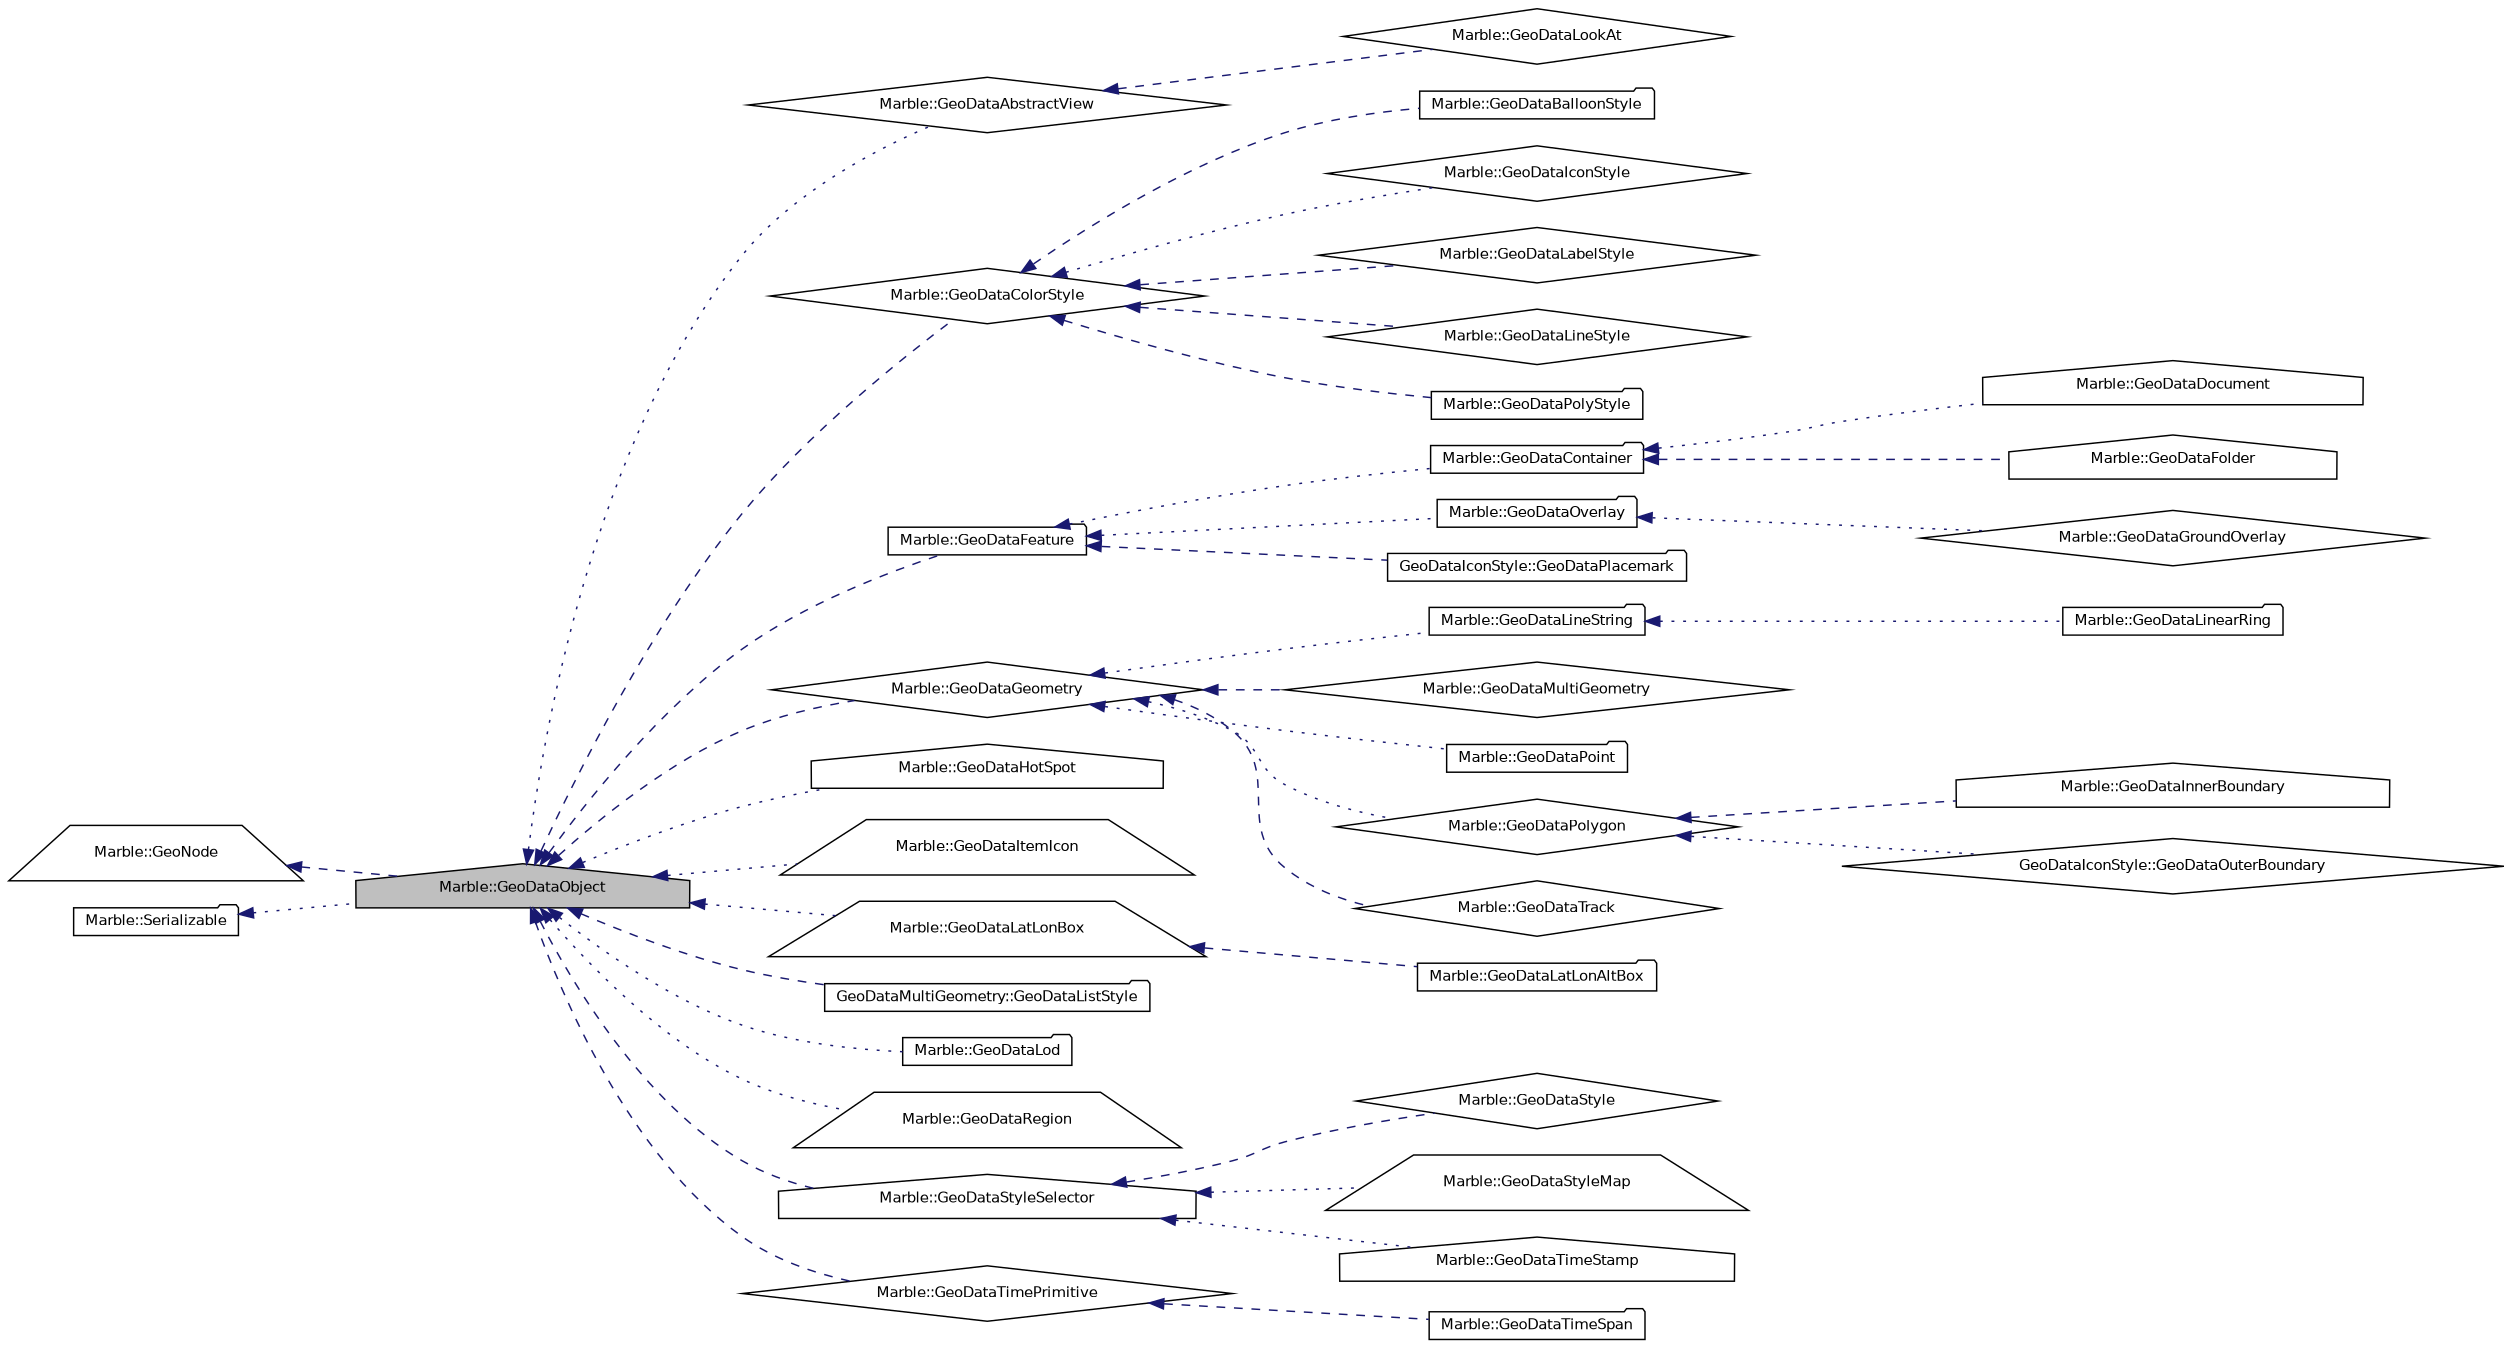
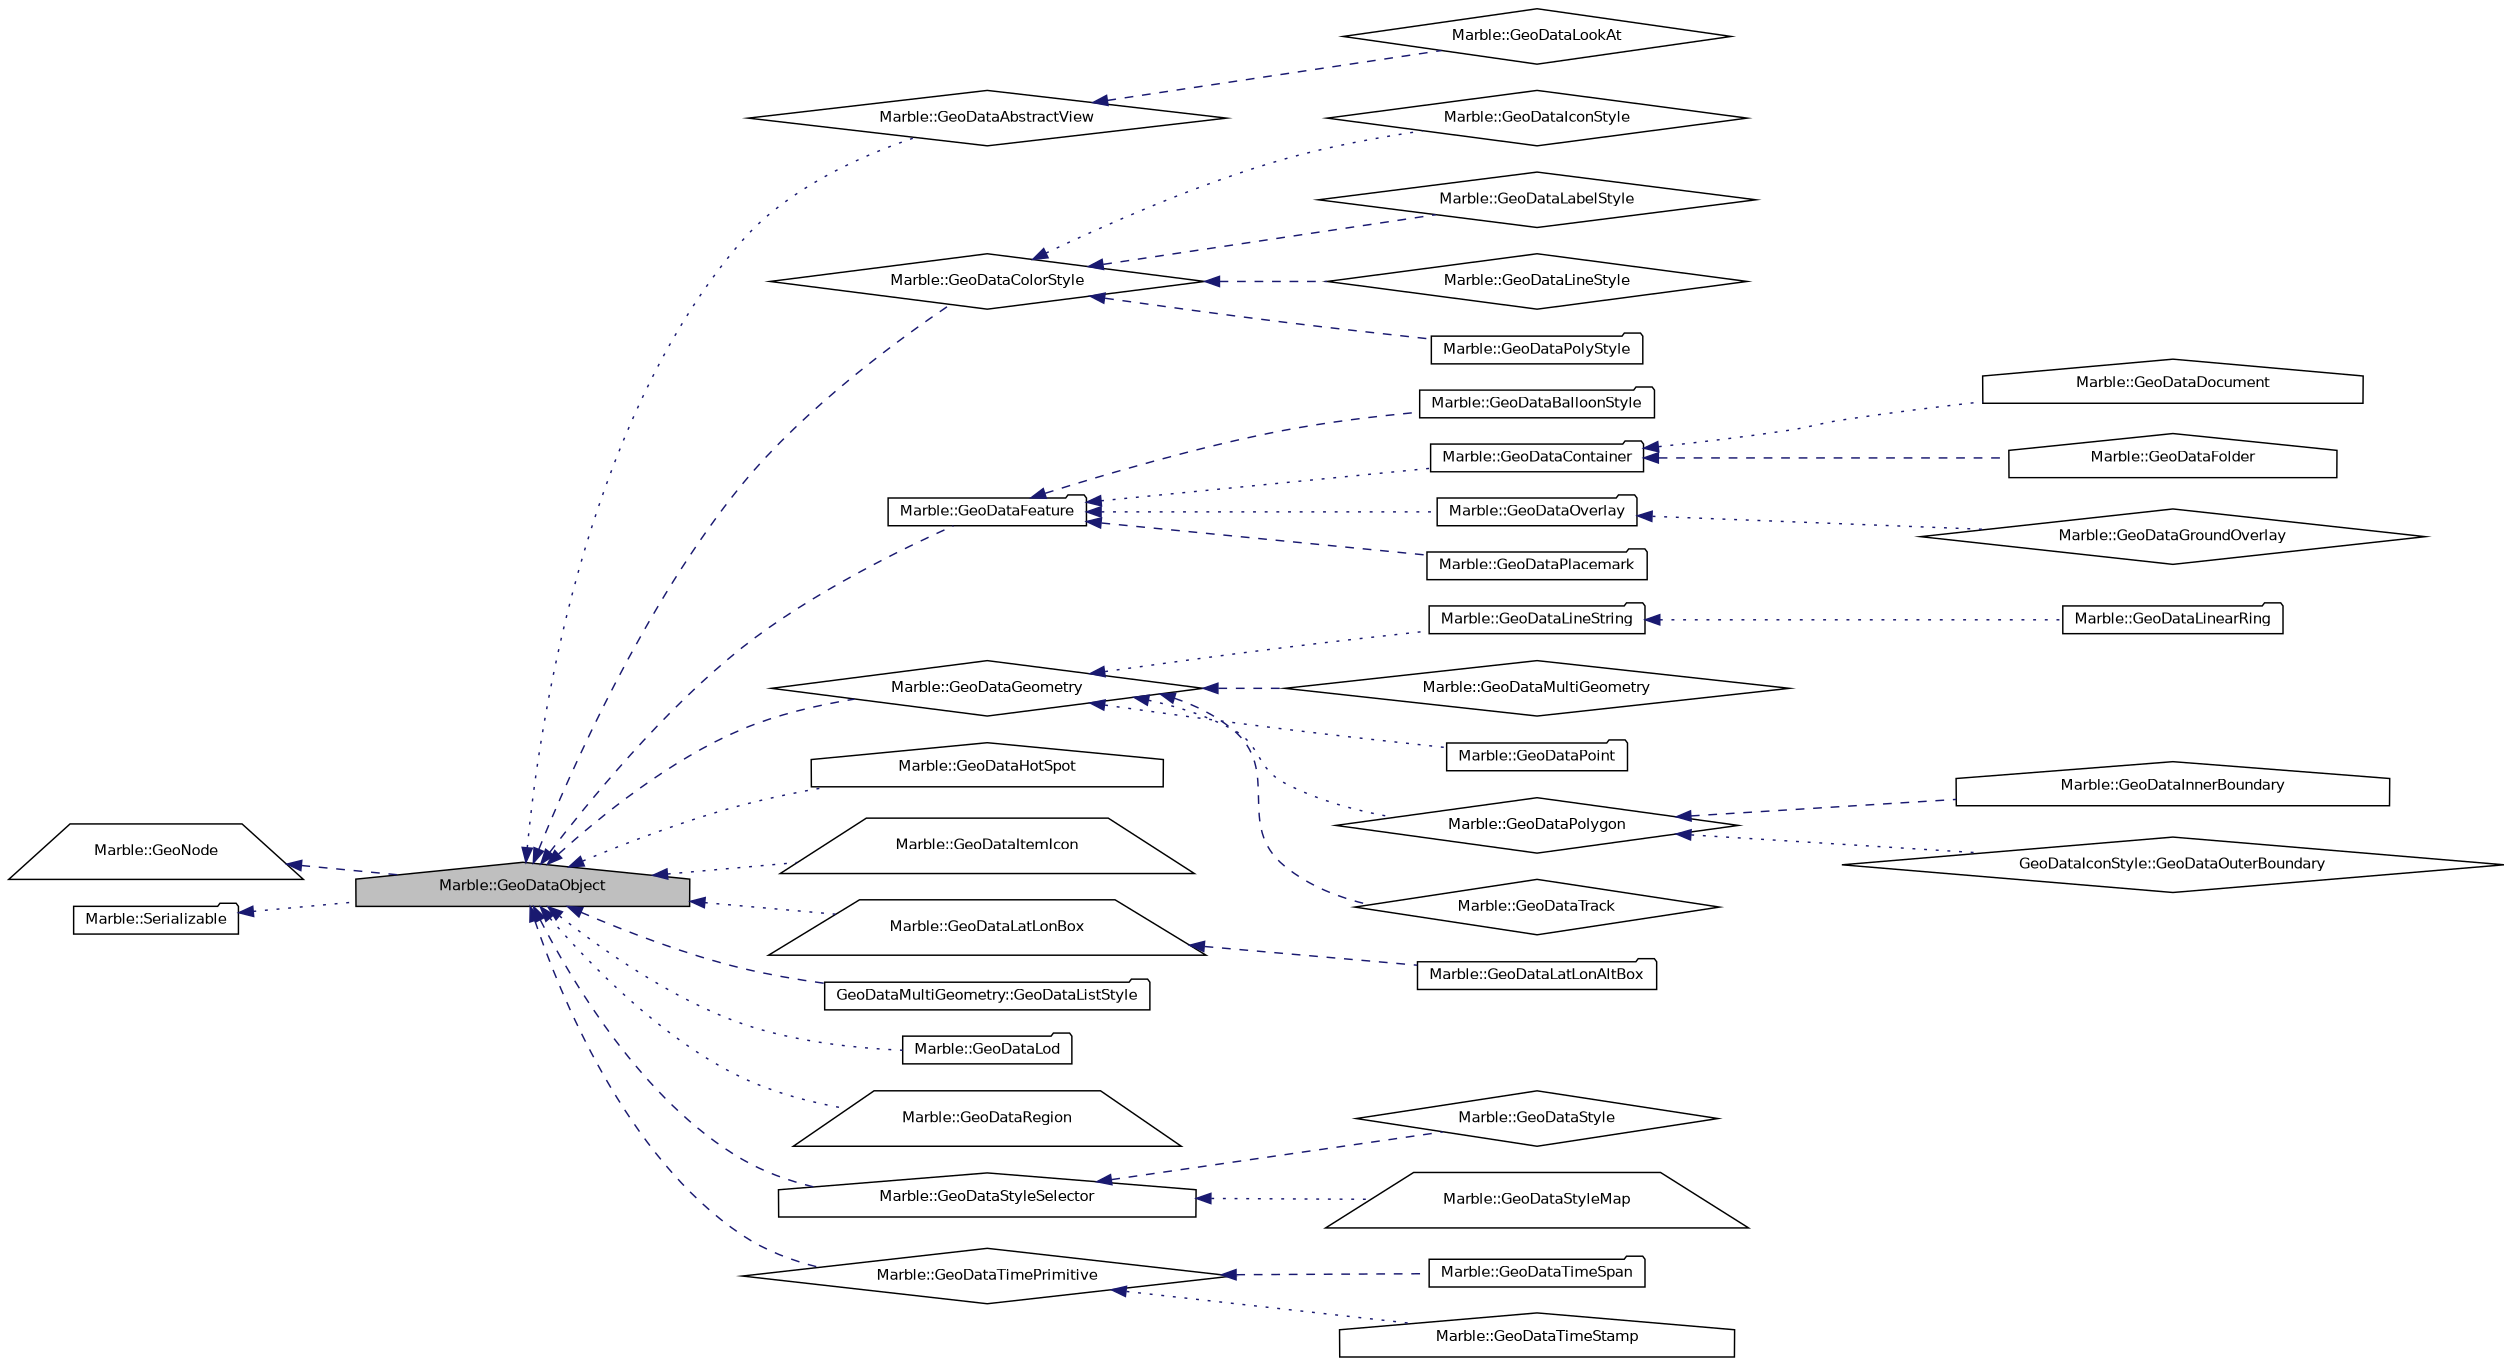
edge "Marble::GeoDataBalloonStyle" -> "Marble::GeoDataColorStyle": now "Marble::GeoDataBalloonStyle" -> "Marble::GeoDataFeature"
node "GeoDataIconStyle::GeoDataPlacemark": label "GeoDataIconStyle::GeoDataPlacemark" -> "Marble::GeoDataPlacemark"
edge "Marble::GeoDataTimeStamp" -> "Marble::GeoDataStyleSelector": now "Marble::GeoDataTimeStamp" -> "Marble::GeoDataTimePrimitive"
